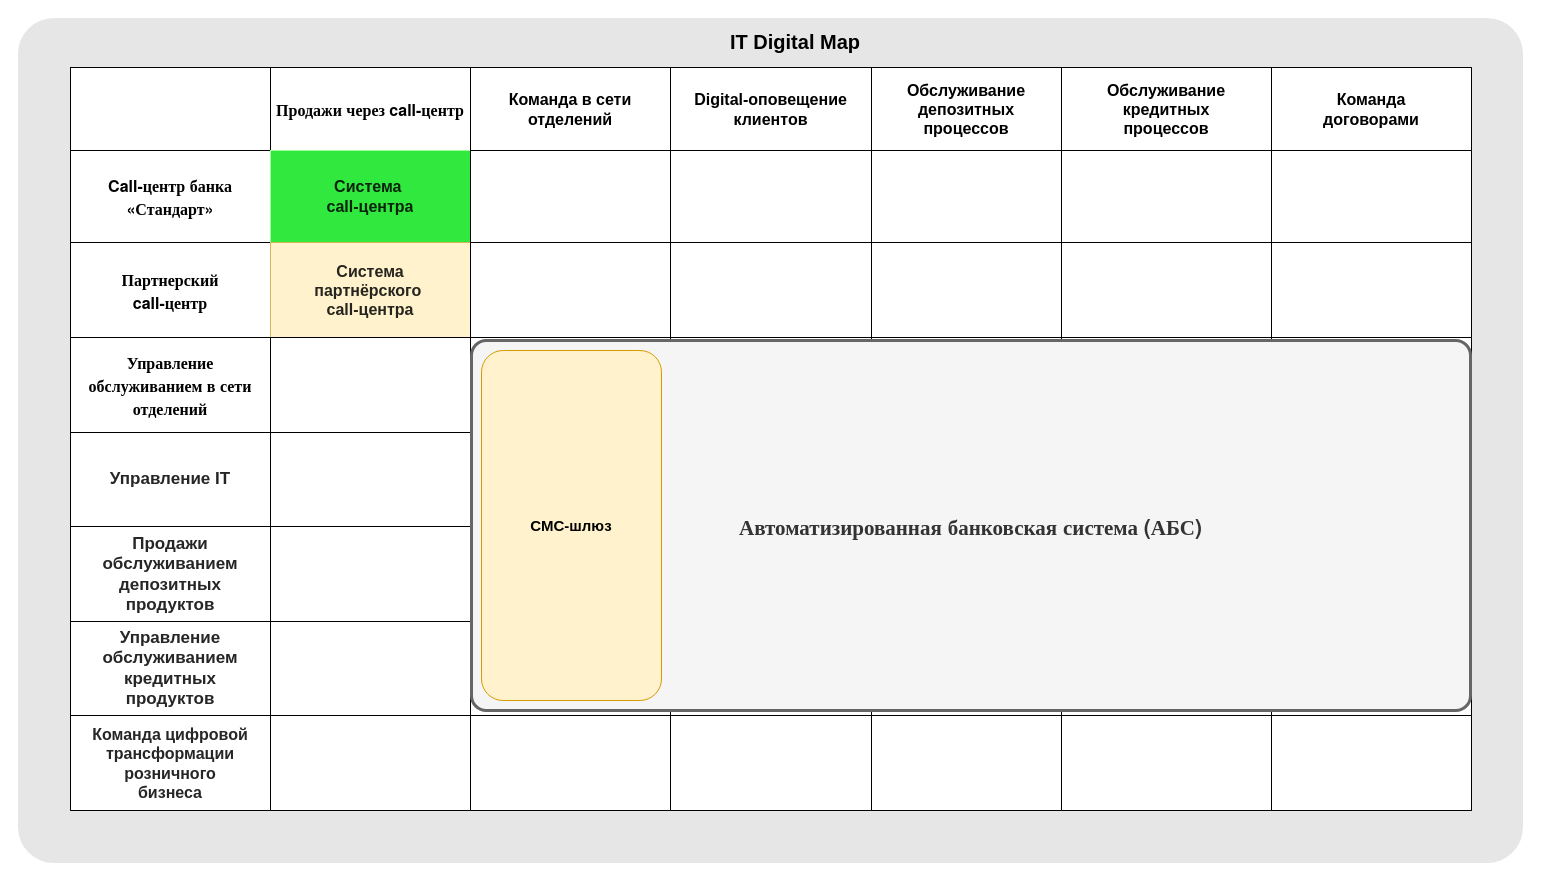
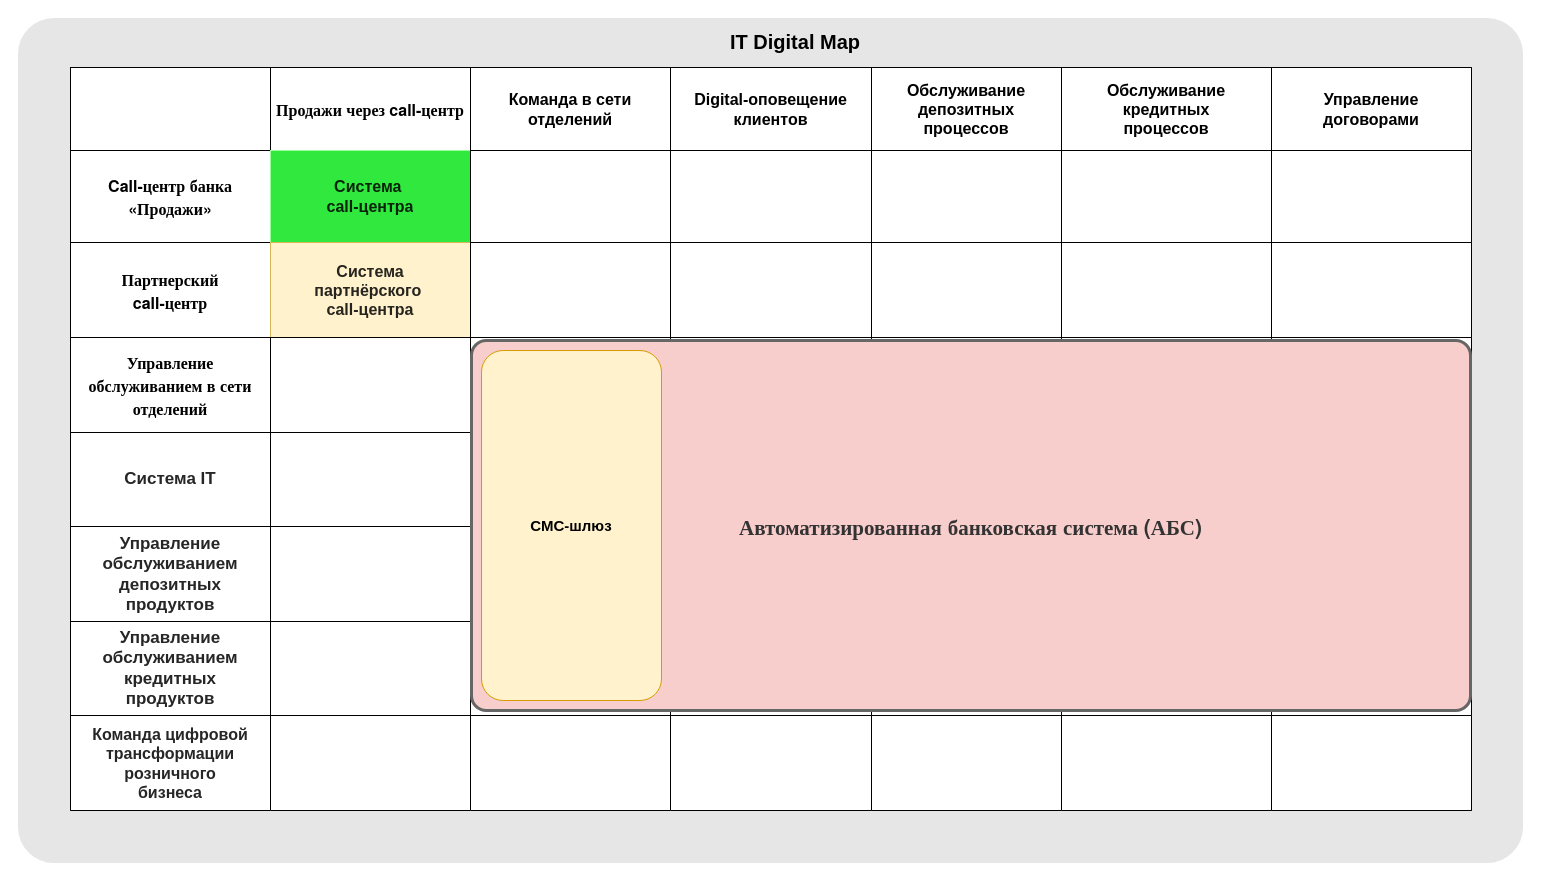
node "Команда договорами": label "Команда договорами" -> "Управление договорами"
node "Call-центр банка «Стандарт»": label "Call-центр банка «Стандарт»" -> "Call-центр банка «Продажи»"
node "Управление IT": label "Управление IT" -> "Система IT"
node "Автоматизированная банковская система (АБС)": fillcolor #f5f5f5 -> #f8cecc
node "Продажи обслуживанием депозитных продуктов": label "Продажи обслуживанием депозитных продуктов" -> "Управление обслуживанием депозитных продуктов"
